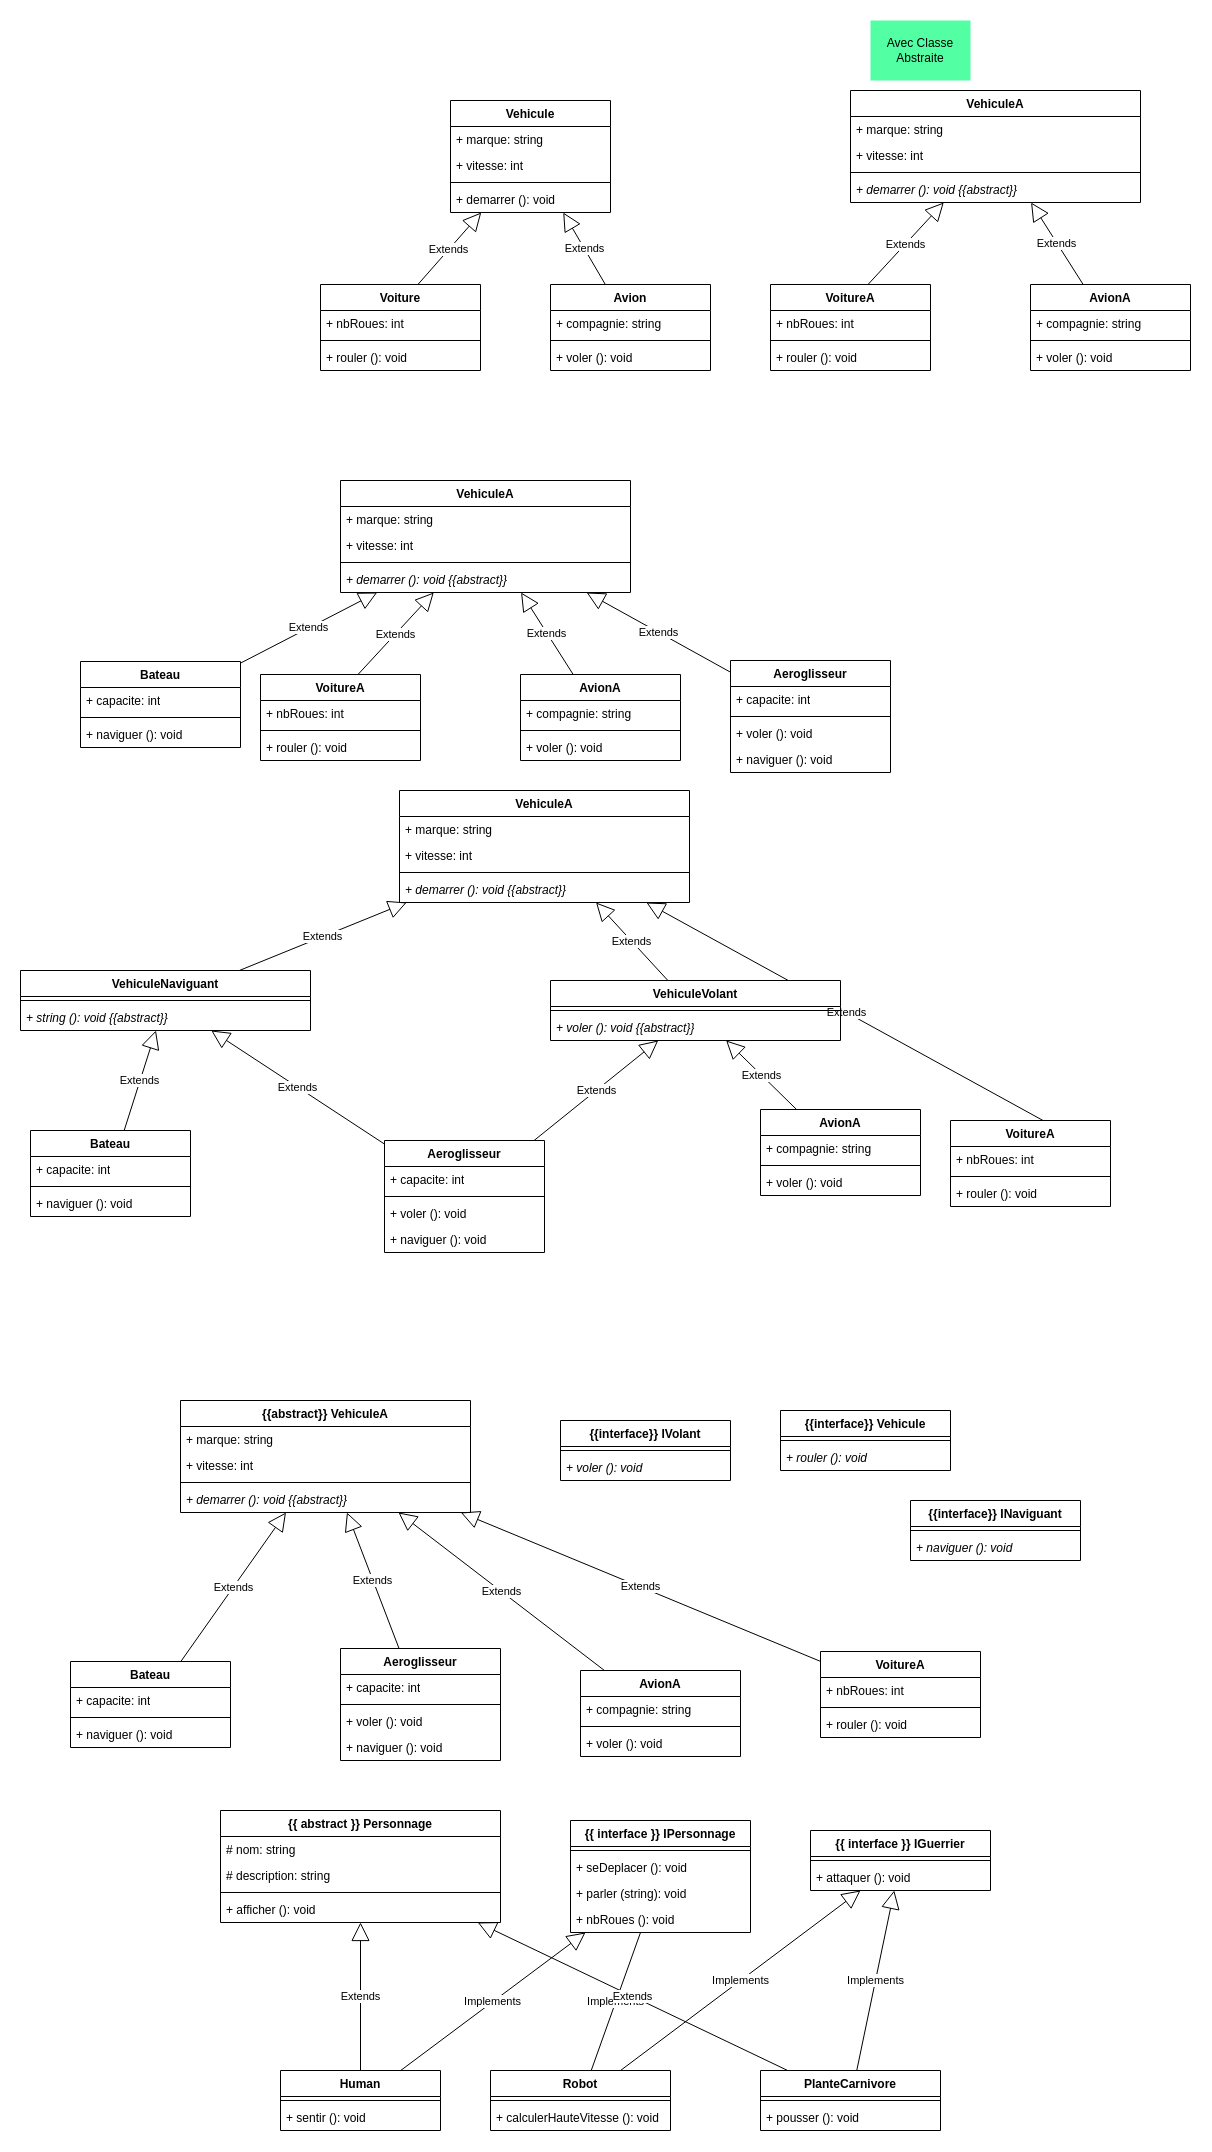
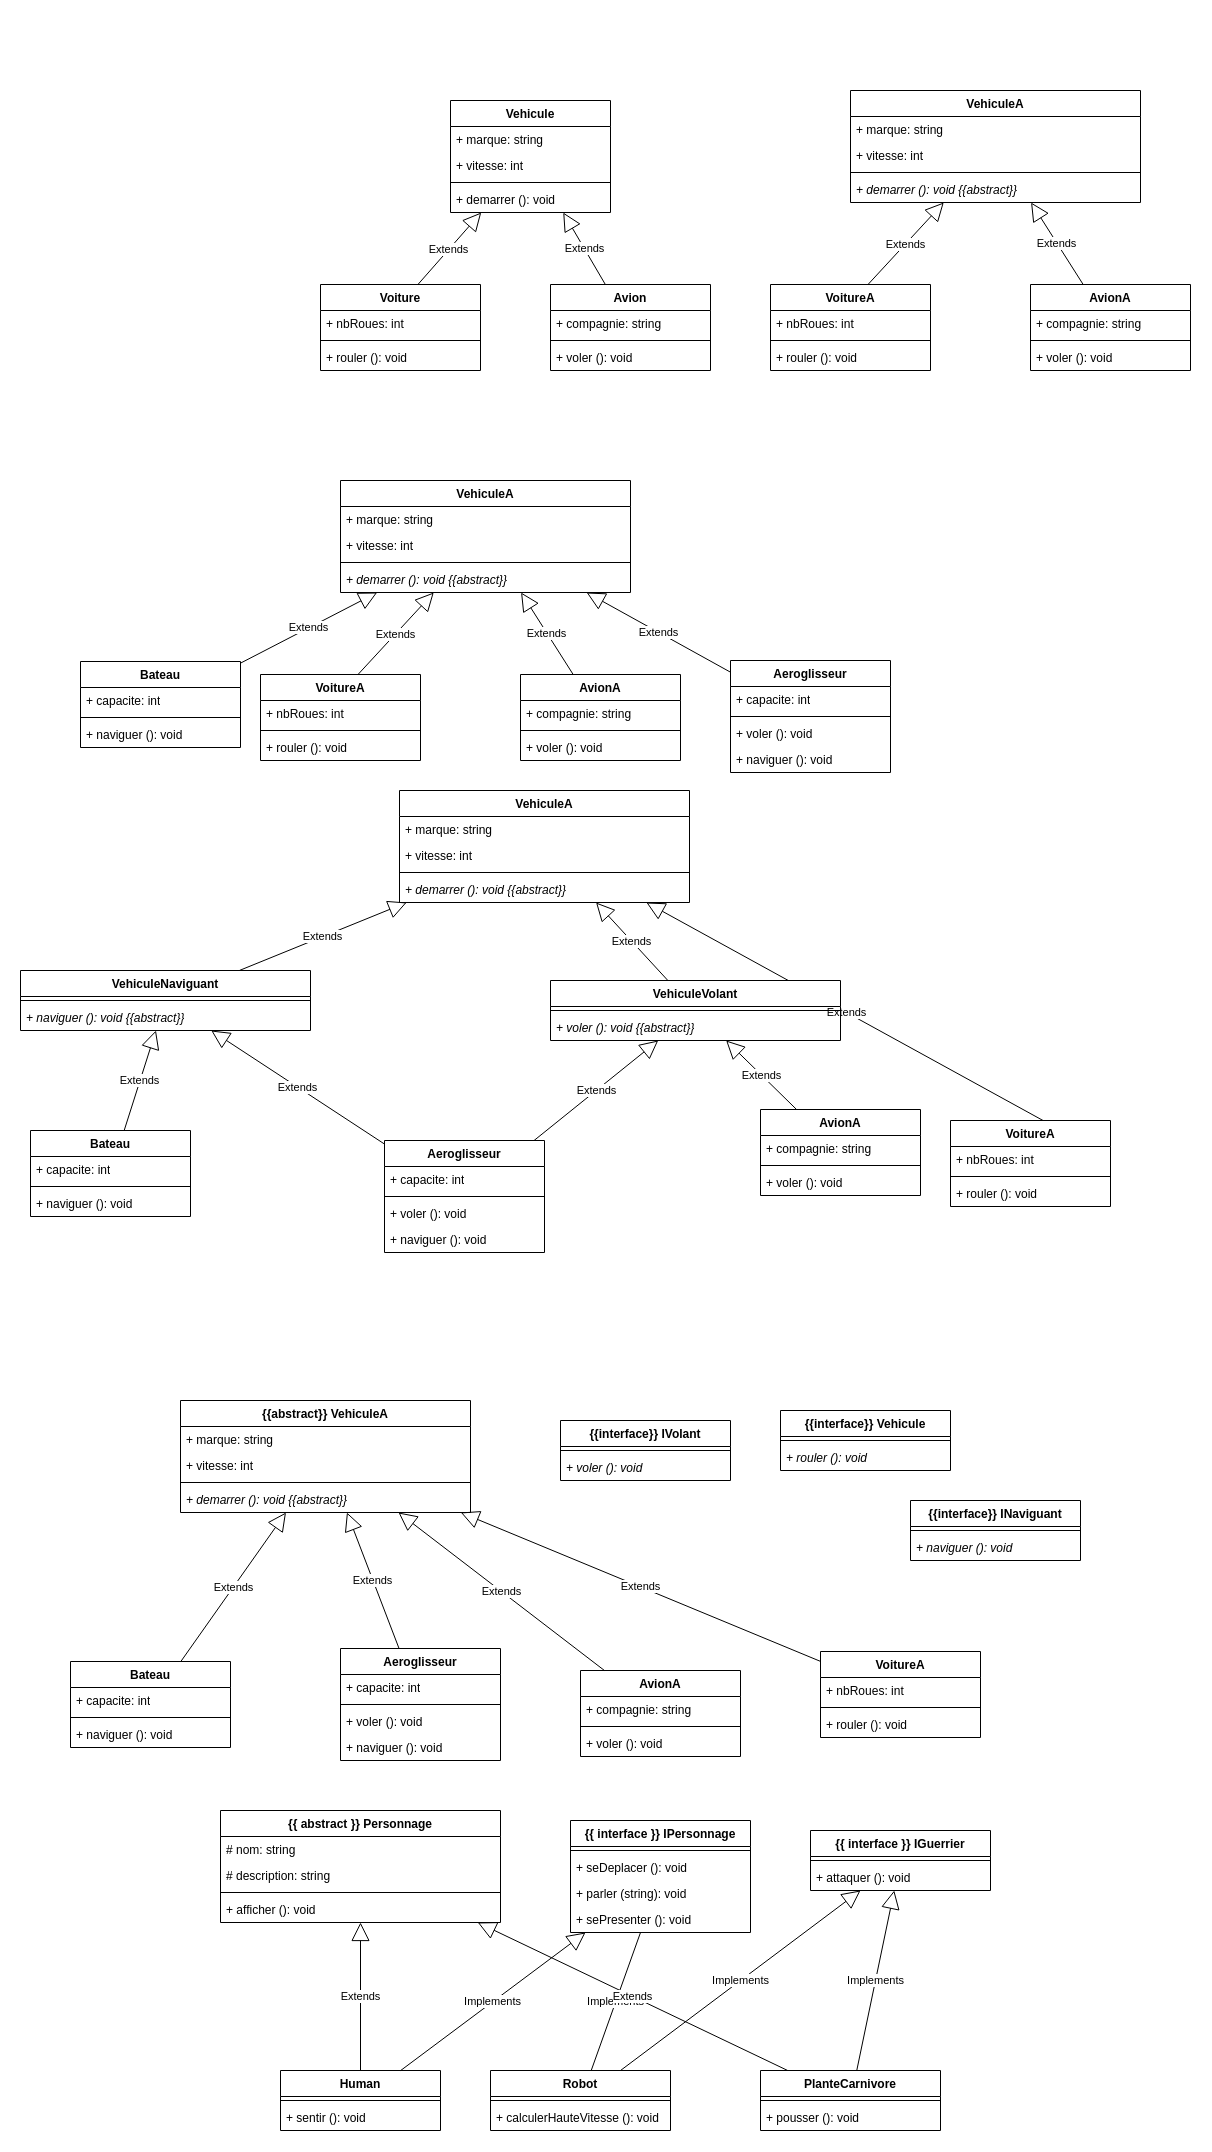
node "Avec Classe Abstraite": removed
node "+ string (): void {{abstract}}": label "+ string (): void {{abstract}}" -> "+ naviguer (): void {{abstract}}"
node "+ nbRoues (): void": label "+ nbRoues (): void" -> "+ sePresenter (): void"
